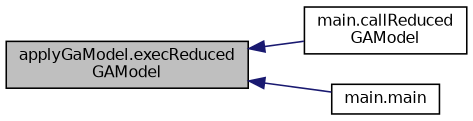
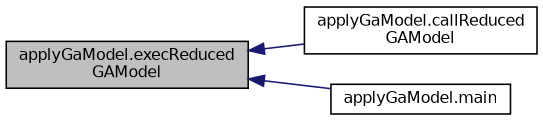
node "main.callReduced GAModel": label "main.callReduced GAModel" -> "applyGaModel.callReduced GAModel"
node "main.main": label "main.main" -> "applyGaModel.main"
